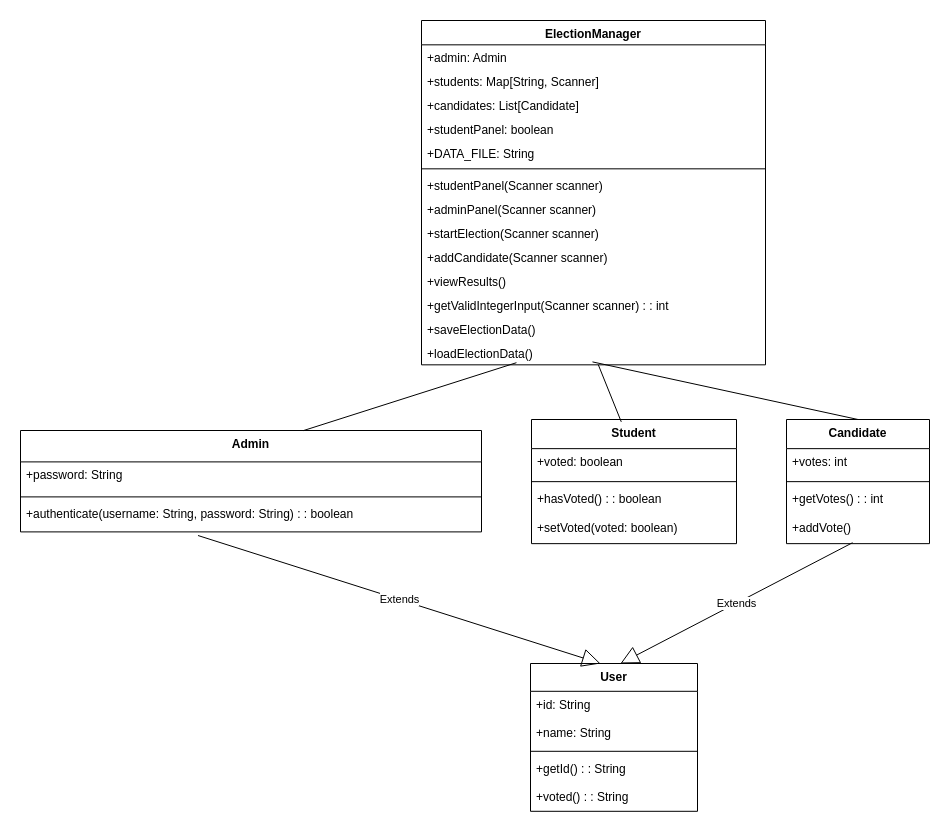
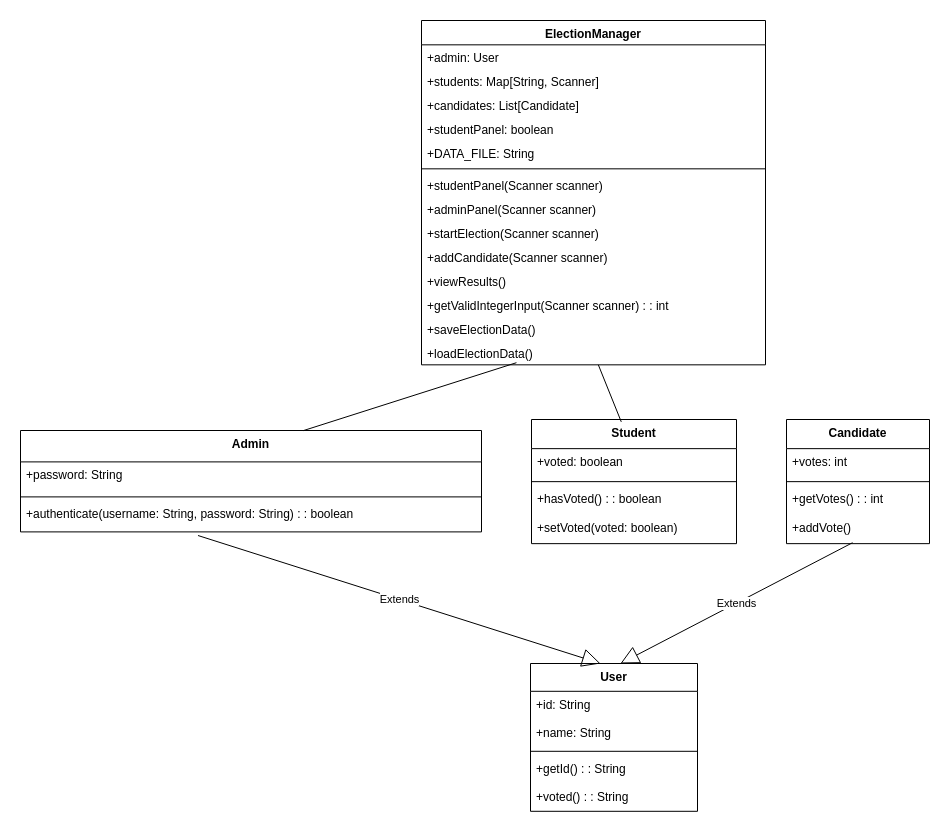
node "+admin: Admin": label "+admin: Admin" -> "+admin: User"
edge "+loadElectionData()" -- "Candidate": removed
